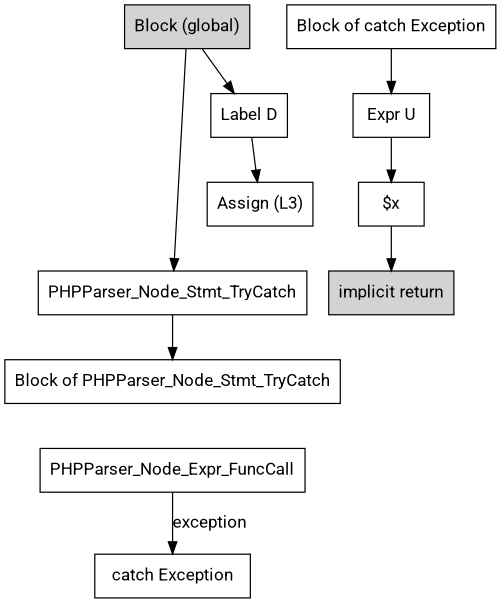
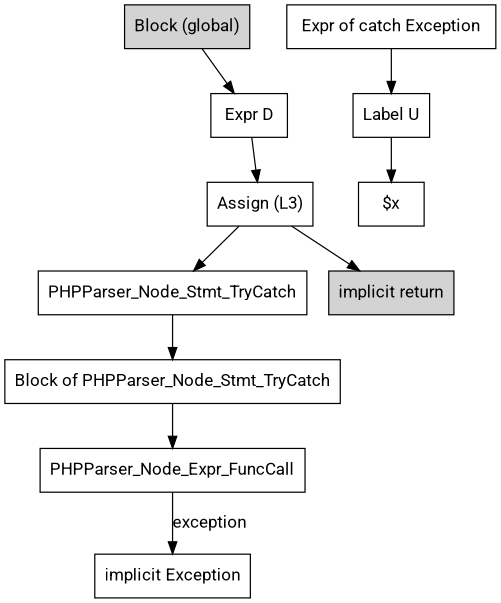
node "Block of catch Exception": label "Block of catch Exception" -> "Expr of catch Exception"
node "Label D": label "Label D" -> "Expr D"
node "Expr U": label "Expr U" -> "Label U"
edge "Block (global)" -> "PHPParser_Node_Stmt_TryCatch": now "Assign (L3)" -> "PHPParser_Node_Stmt_TryCatch"
edge "$x" -> "implicit return": now "Assign (L3)" -> "implicit return"
edge "Block of PHPParser_Node_Stmt_TryCatch" -> "PHPParser_Node_Expr_FuncCall": added
node "catch Exception": label "catch Exception" -> "implicit Exception"
